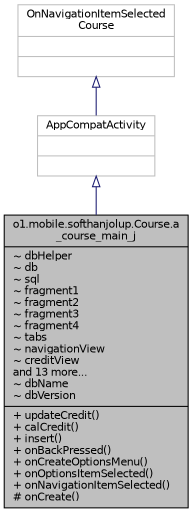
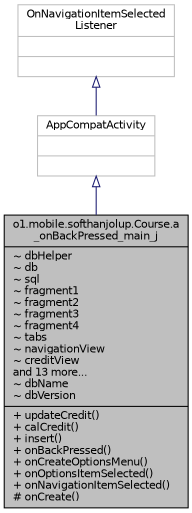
node "OnNavigationItemSelected": text "Course" -> "Listener"
node "o1.mobile.softhanjolup.Course.a": text "_course_main_j" -> "_onBackPressed_main_j"
